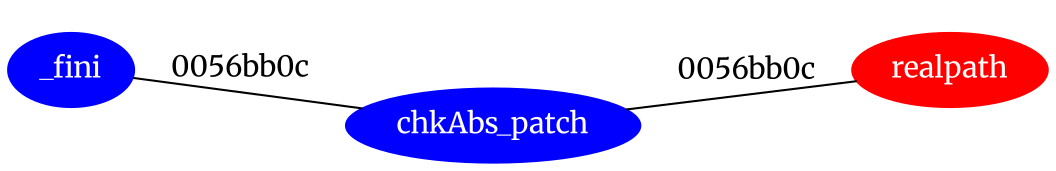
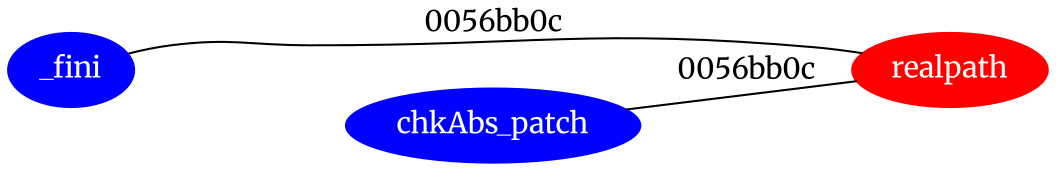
edge "_fini" -- "chkAbs_patch": now "_fini" -- "realpath"
